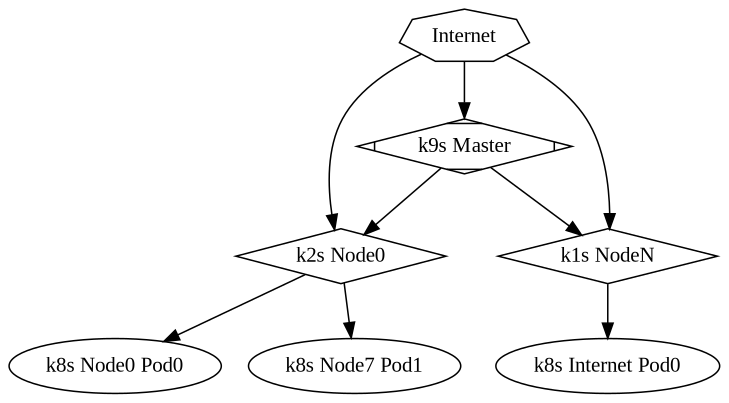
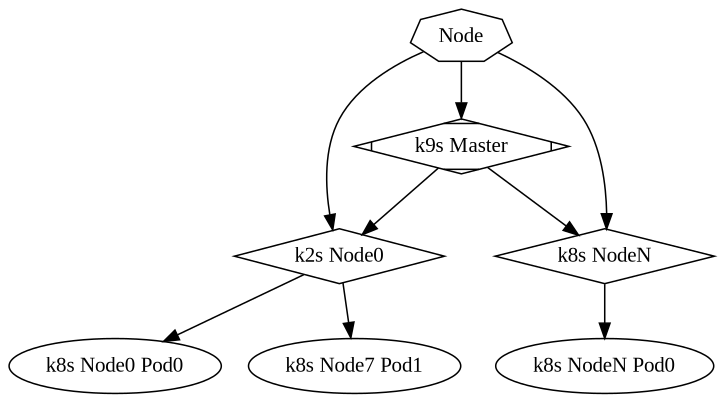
node "Internet": label "Internet" -> "Node"
node "k1s NodeN": label "k1s NodeN" -> "k8s NodeN"
node "k8s Internet Pod0": label "k8s Internet Pod0" -> "k8s NodeN Pod0"
